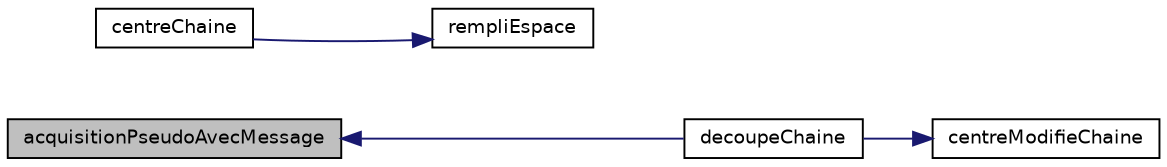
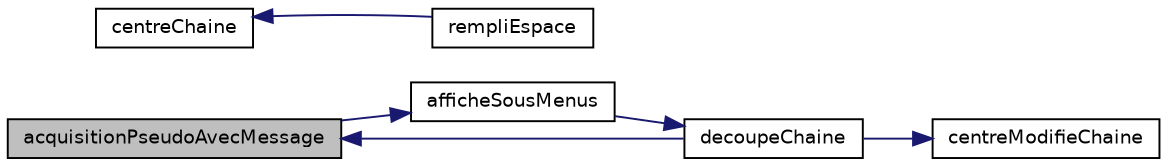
edge "centreChaine" -> "rempliEspace": reversed
node "afficheSousMenus": added
